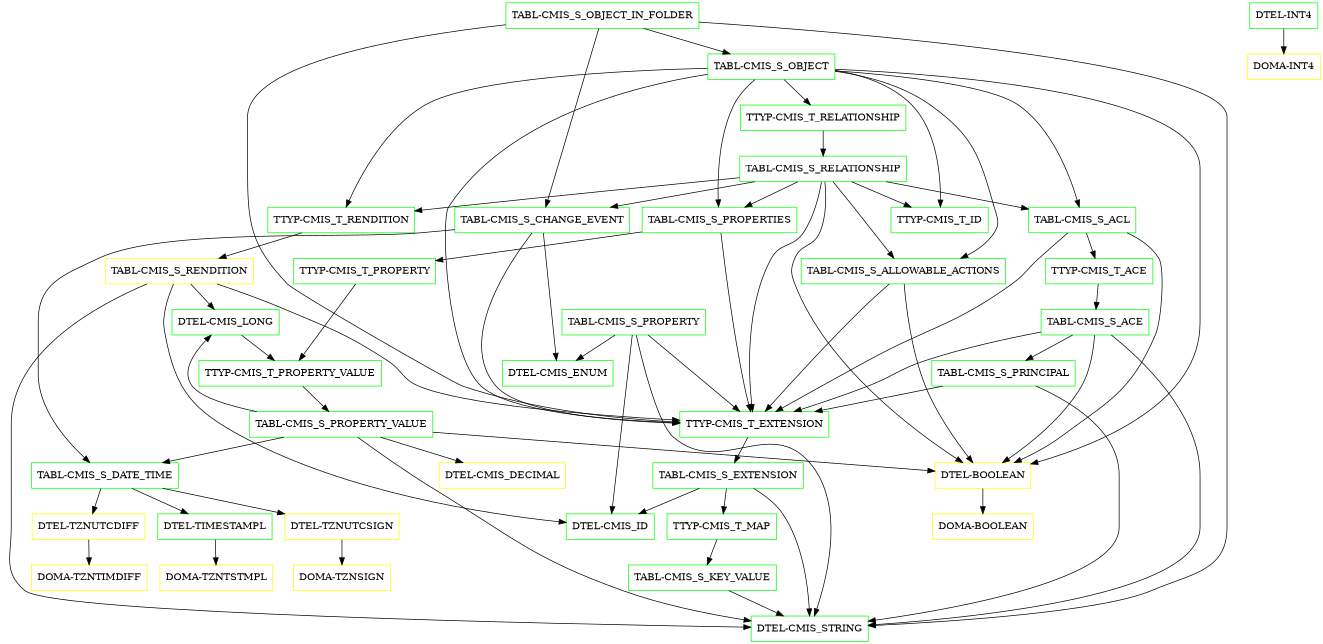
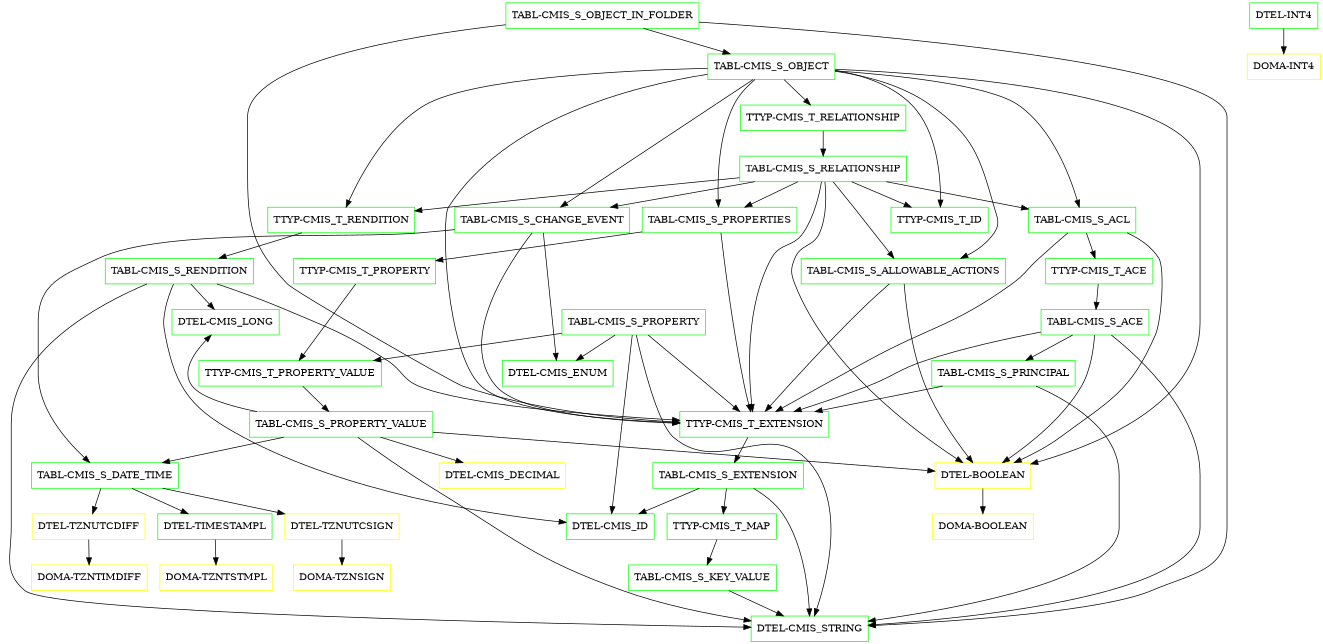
edge "TABL-CMIS_S_OBJECT_IN_FOLDER" -> "TABL-CMIS_S_CHANGE_EVENT": now "TABL-CMIS_S_OBJECT" -> "TABL-CMIS_S_CHANGE_EVENT"
node "TABL-CMIS_S_RENDITION": color yellow -> green
edge "DTEL-CMIS_LONG" -> "TTYP-CMIS_T_PROPERTY_VALUE": now "TABL-CMIS_S_PROPERTY" -> "TTYP-CMIS_T_PROPERTY_VALUE"
